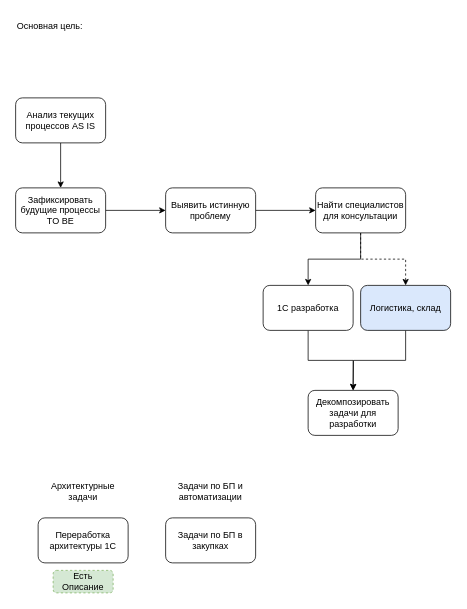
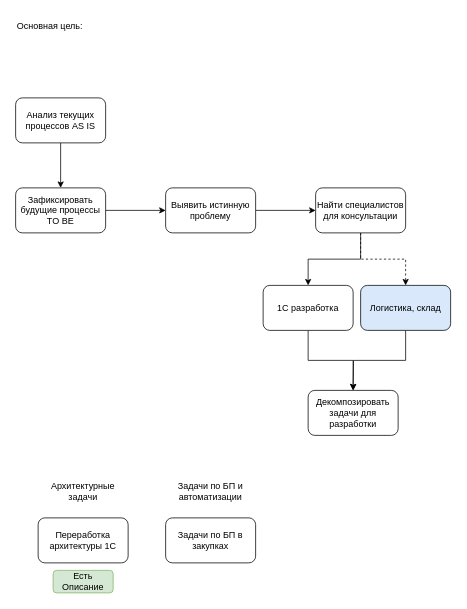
node "Есть Описание": style dashed -> solid
